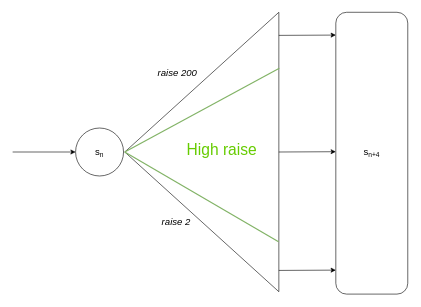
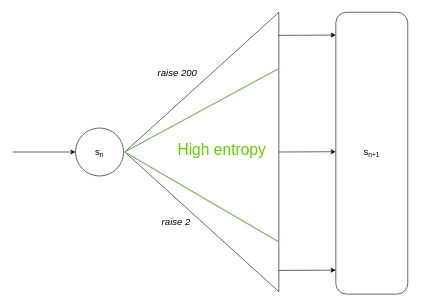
node "High raise": label "High raise" -> "High entropy"
node "sn+4": label "sn+4" -> "sn+1"
